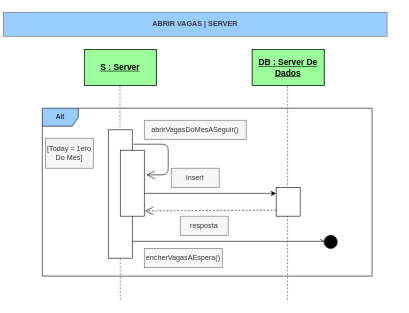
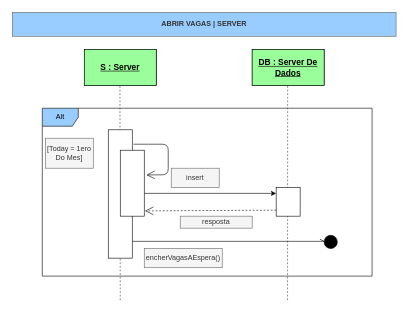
node "ABRIR VAGAS | SERVER": moved (195, 24) -> (204, 24)
node "abrirVagasDoMesASeguir()": removed
node "resposta": size 48x19 -> 72x12
